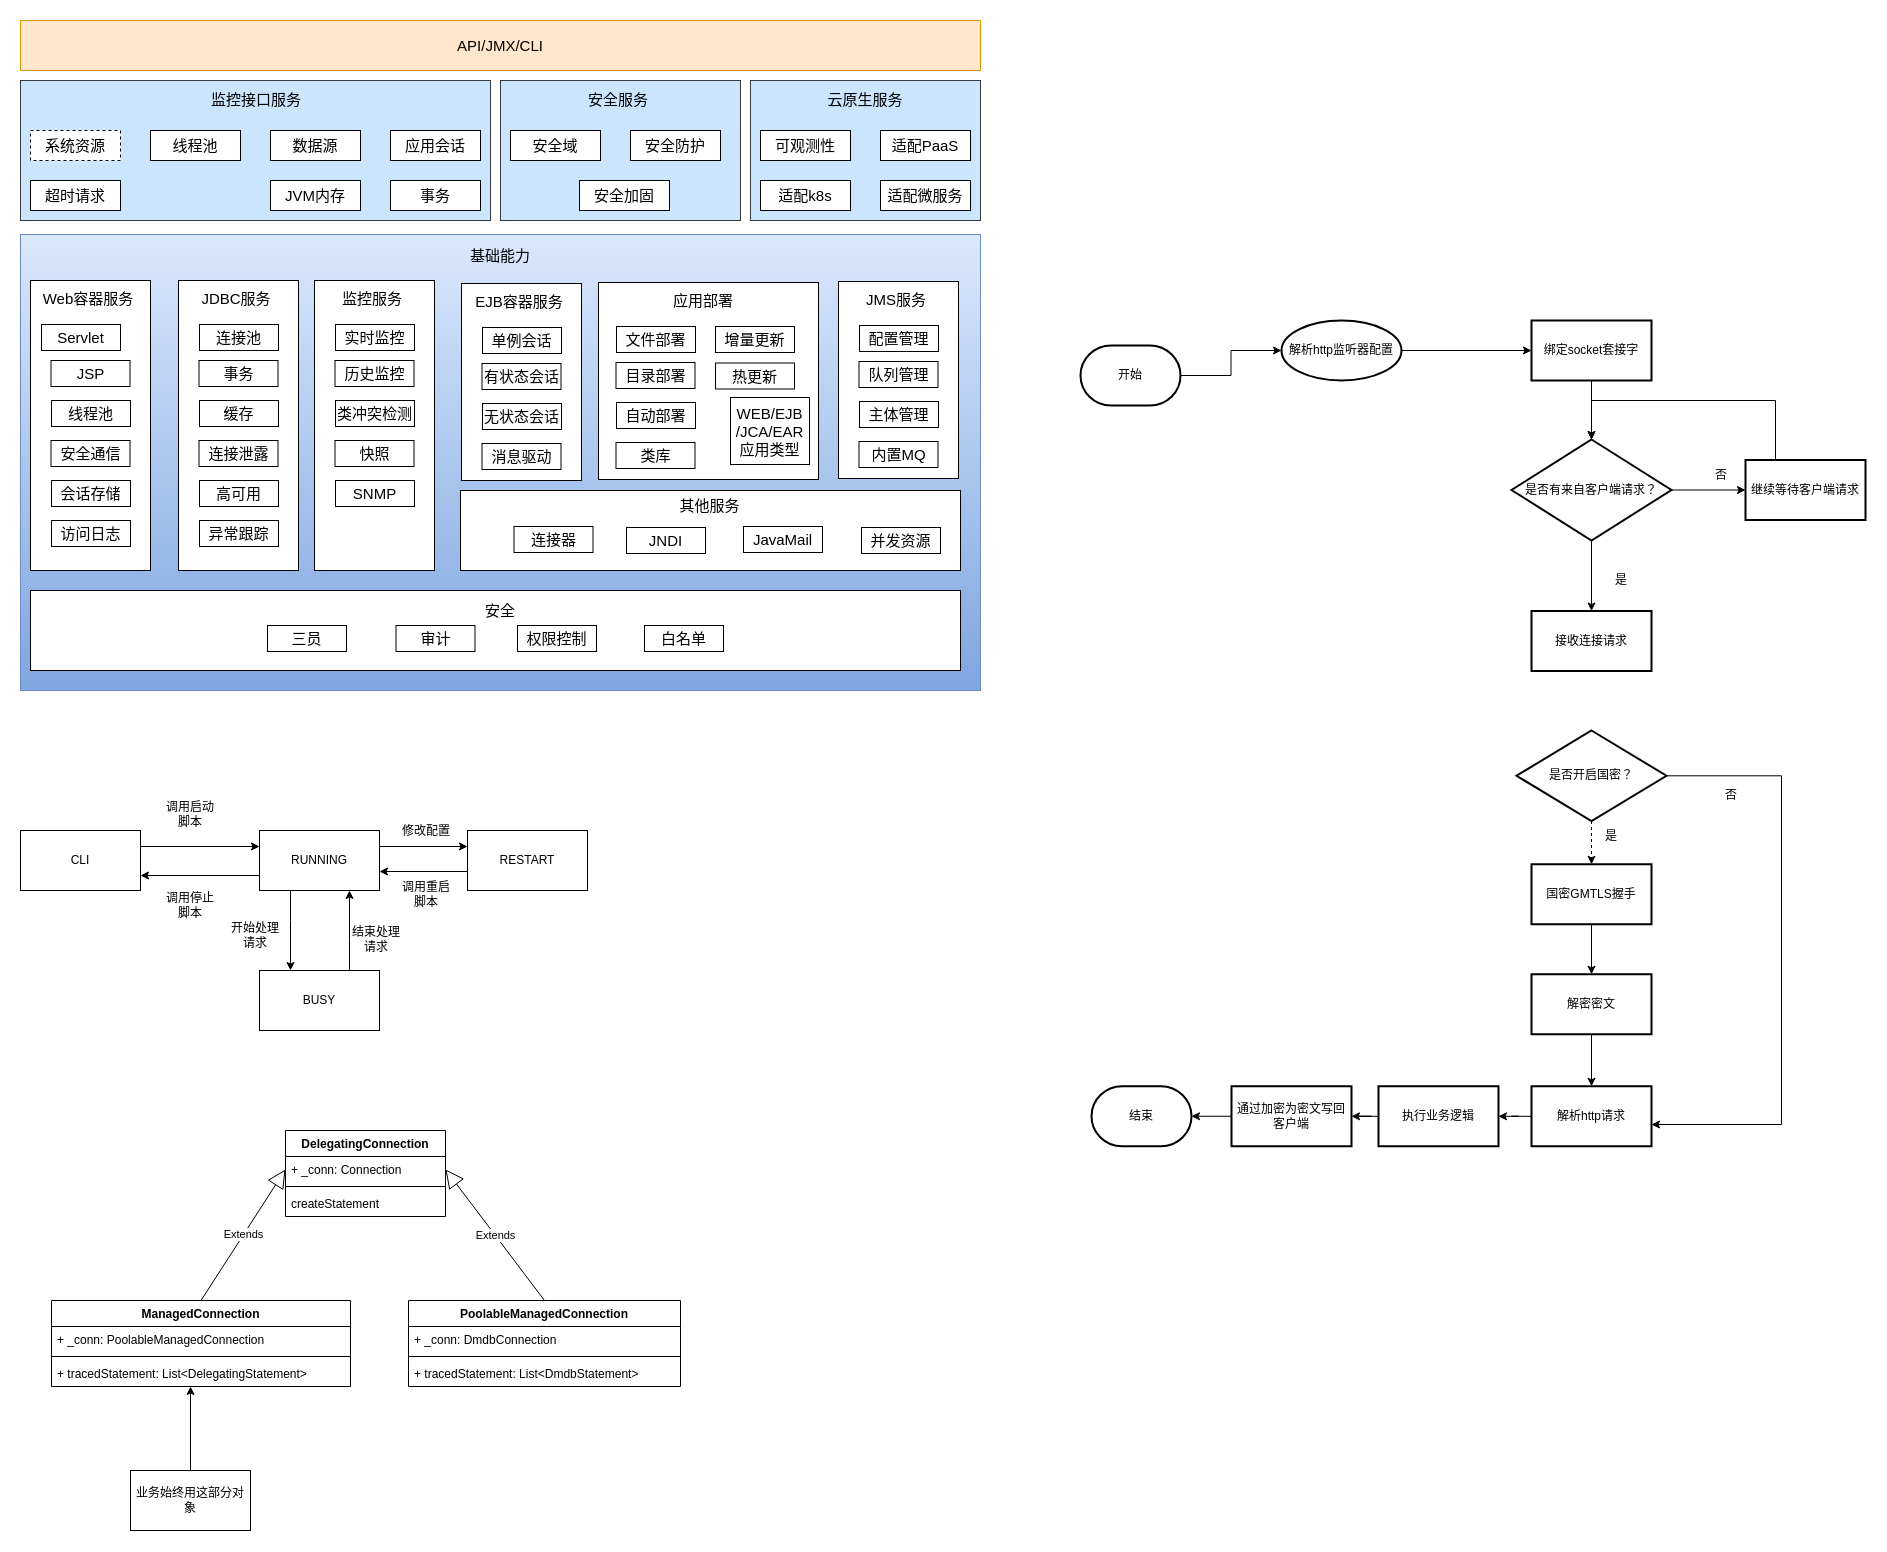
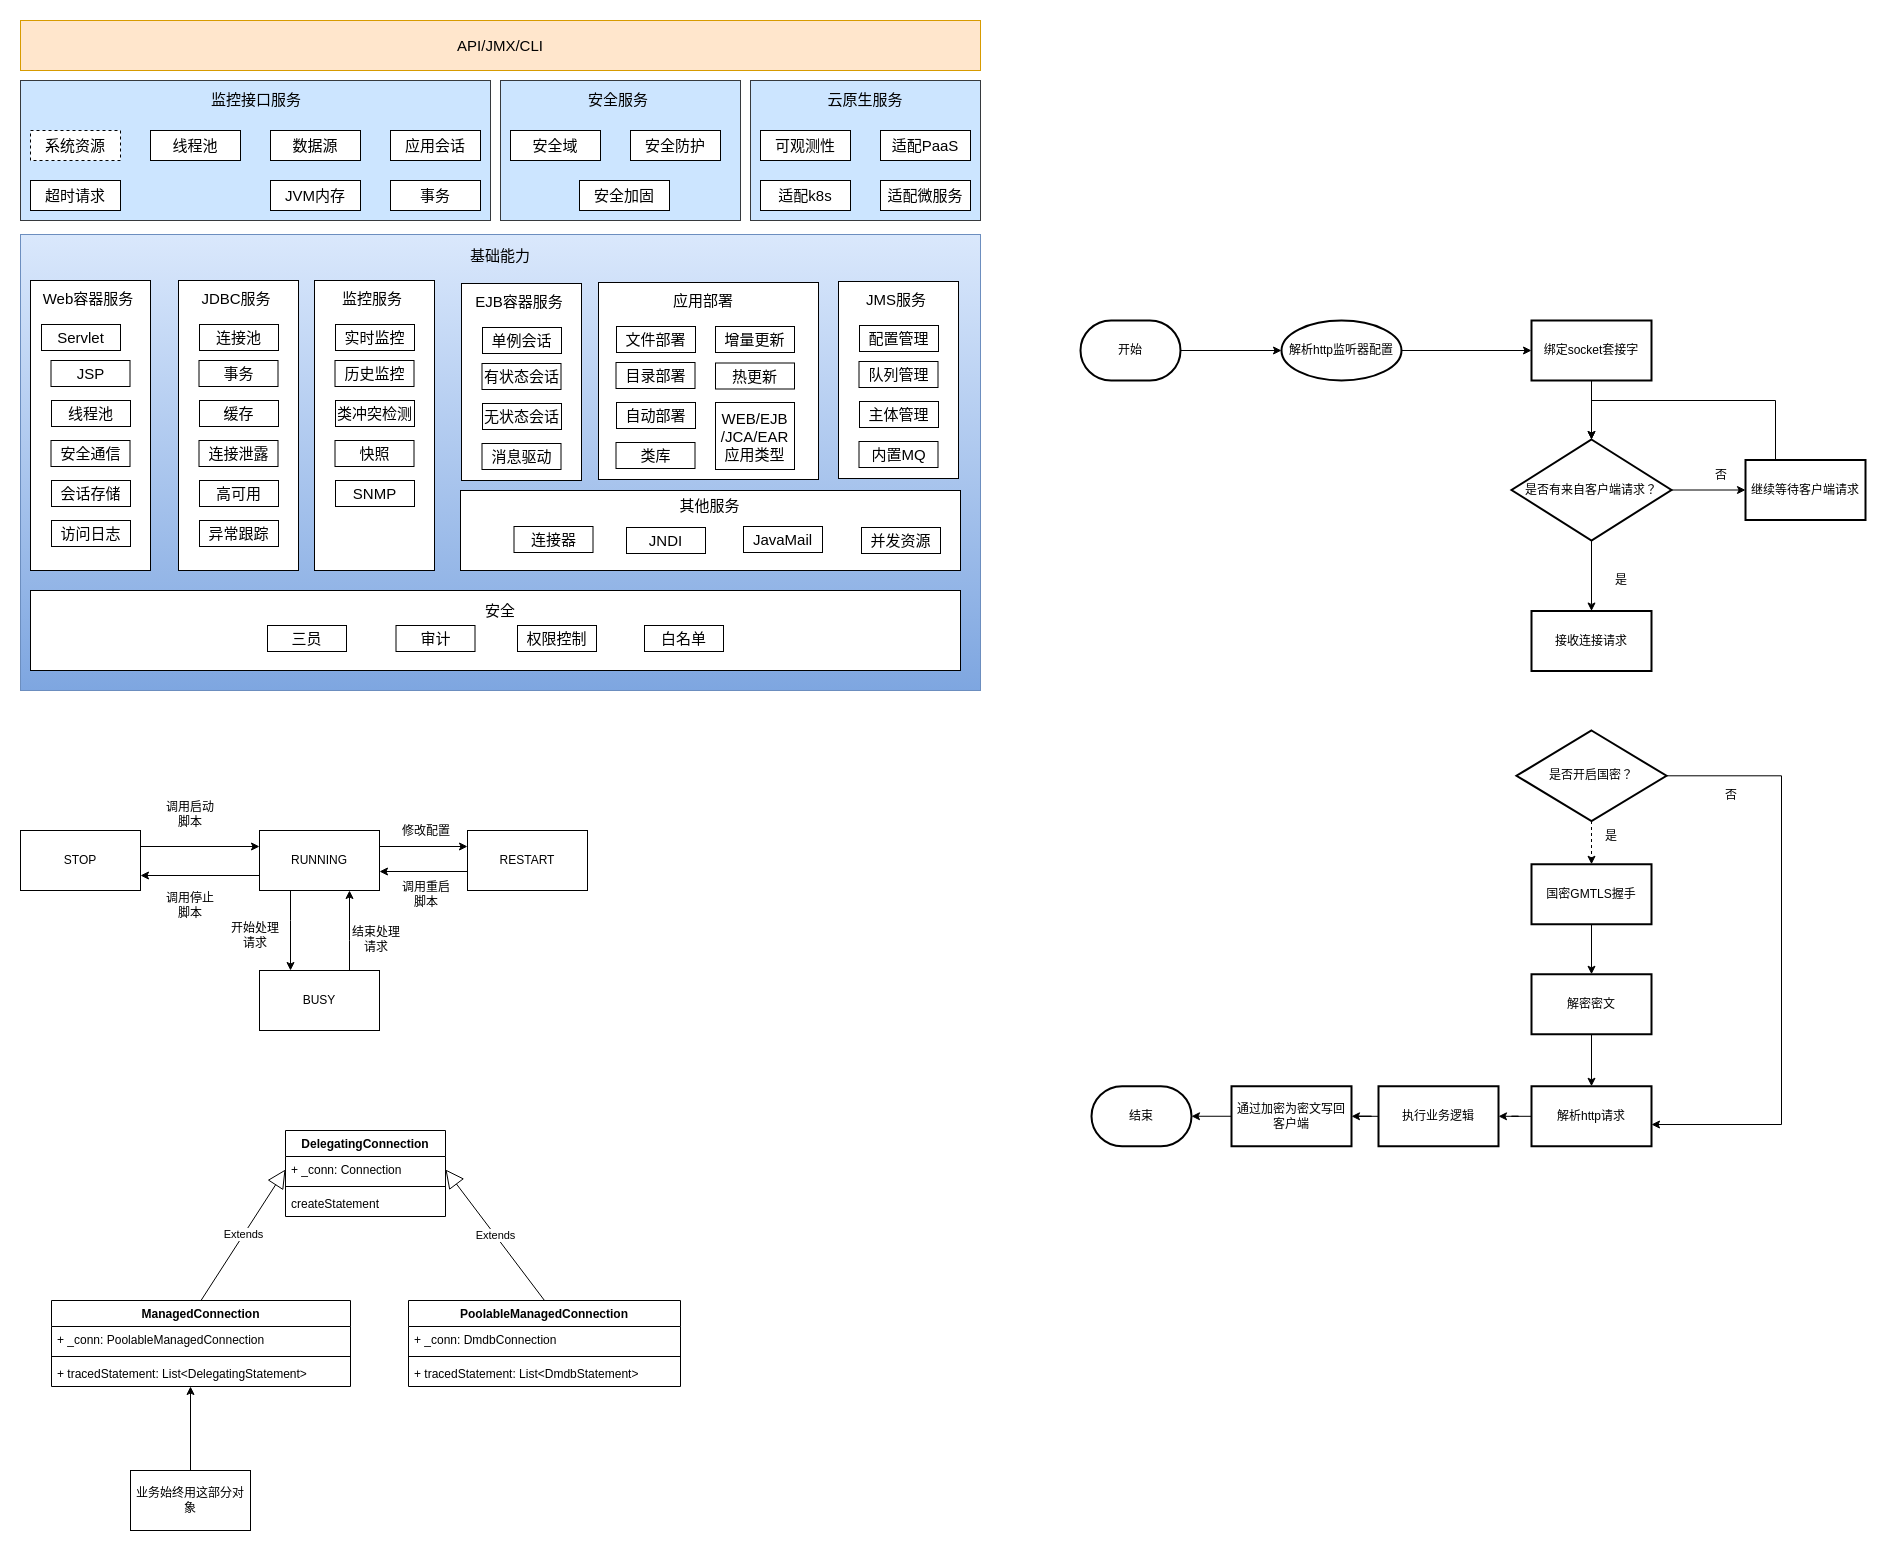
node "开始": moved (1131, 376) -> (1131, 351)
node "WEB/EJB /JCA/EAR应用类型": moved (770, 431) -> (755, 436)
node "CLI": label "CLI" -> "STOP"
